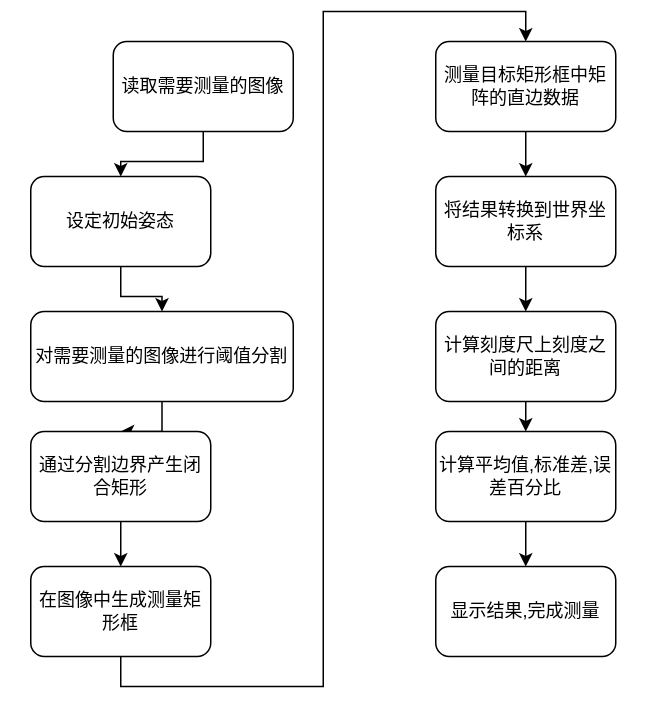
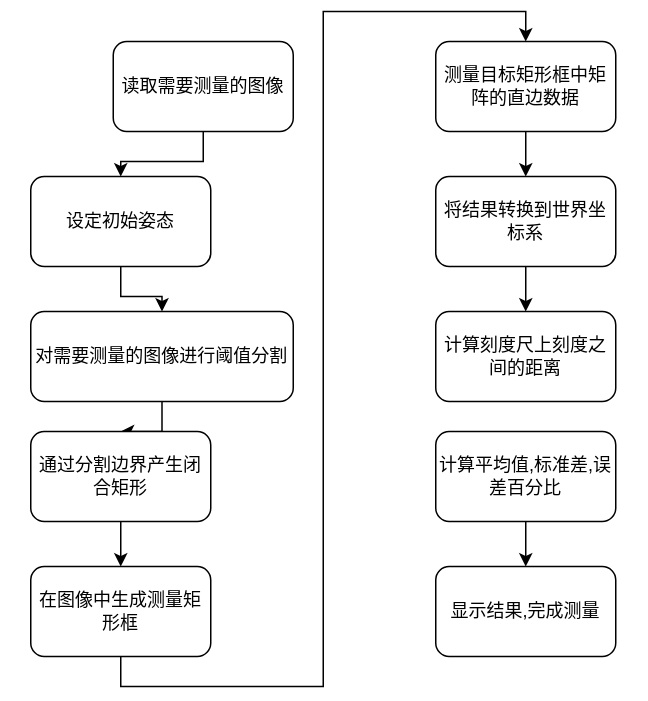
edge "计算刻度尺上刻度之间的距离" -> "计算平均值,标准差,误差百分比": removed
